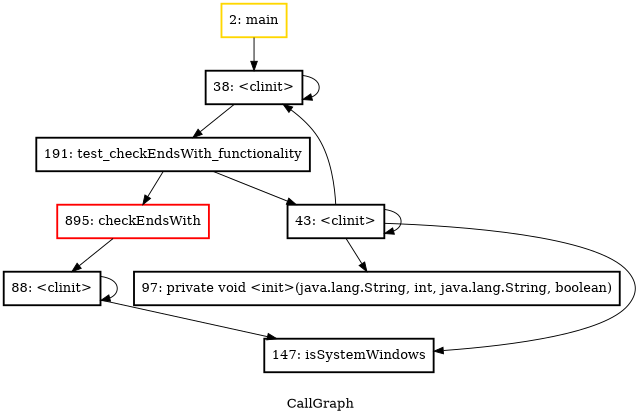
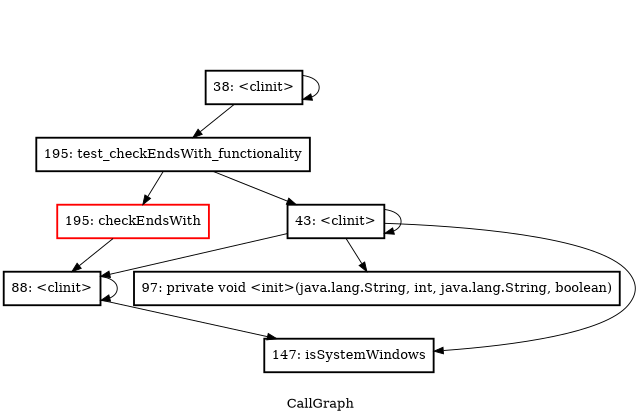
node "2: main": removed
edge "43: <clinit>" -> "38: <clinit>": now "43: <clinit>" -> "88: <clinit>"
node "191: test_checkEndsWith_functionality": label "191: test_checkEndsWith_functionality" -> "195: test_checkEndsWith_functionality"
node "895: checkEndsWith": label "895: checkEndsWith" -> "195: checkEndsWith"
